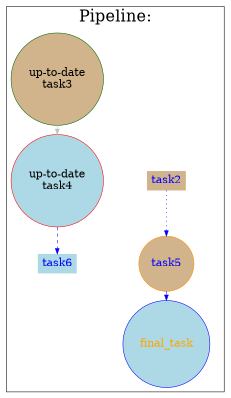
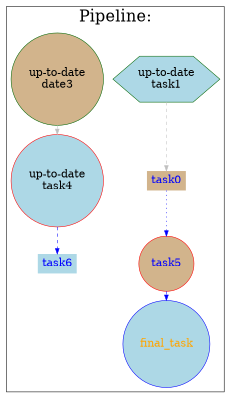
node "up-to-date task3": label "up-to-date task3" -> "up-to-date date3"
node "up-to-date task1": added
node "task2": label "task2" -> "task0"
node "task5": color darkorange -> red
